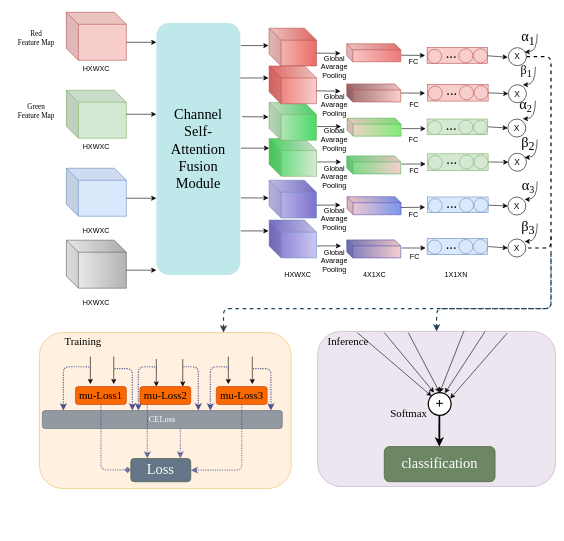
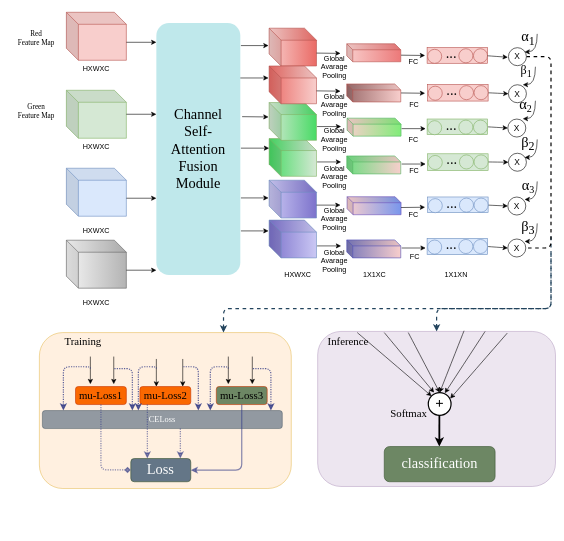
node "4X1XC": label "4X1XC" -> "1X1XC"
node "mu-Loss3": fillcolor #fa6800 -> #6d8764
edge "mu-Loss3" -> "Loss": style dashed -> solid
